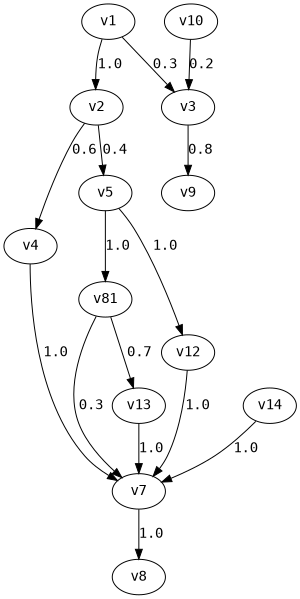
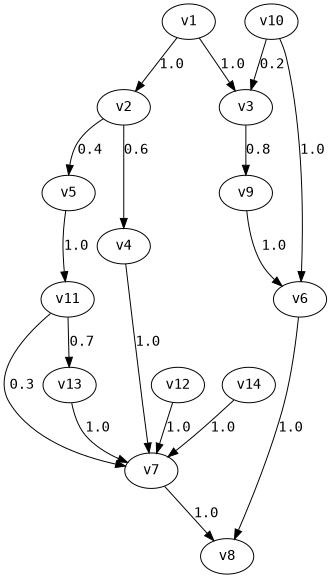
edge "v1" -> "v3": label "0.3" -> "1.0"
edge "v5" -> "v12": removed, label "1.0"
node "v81": label "v81" -> "v11"
node "v6": added
